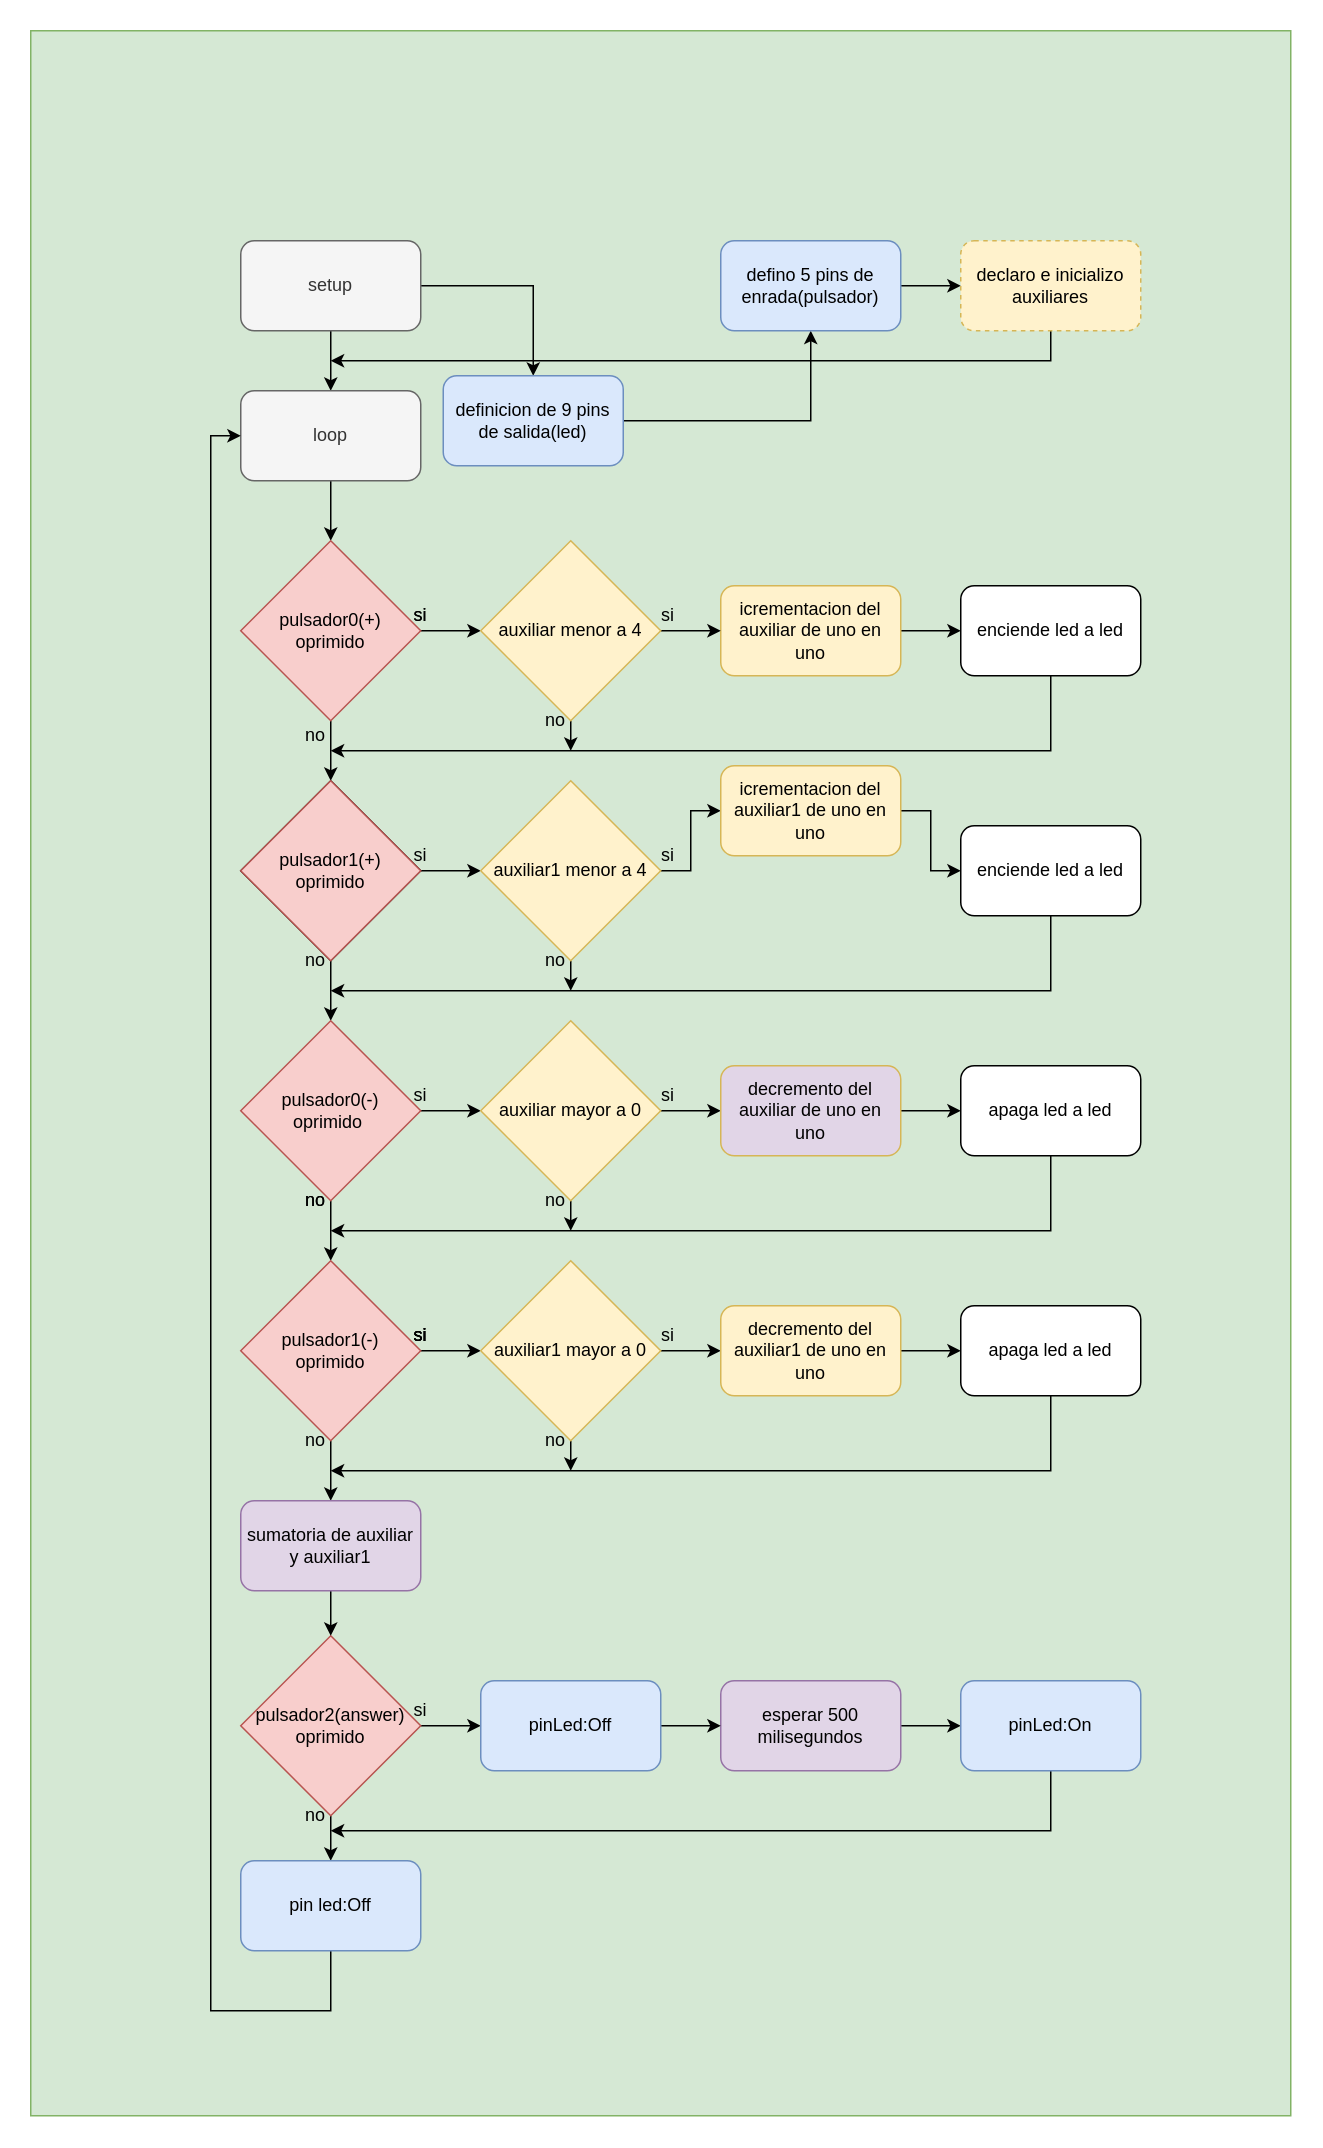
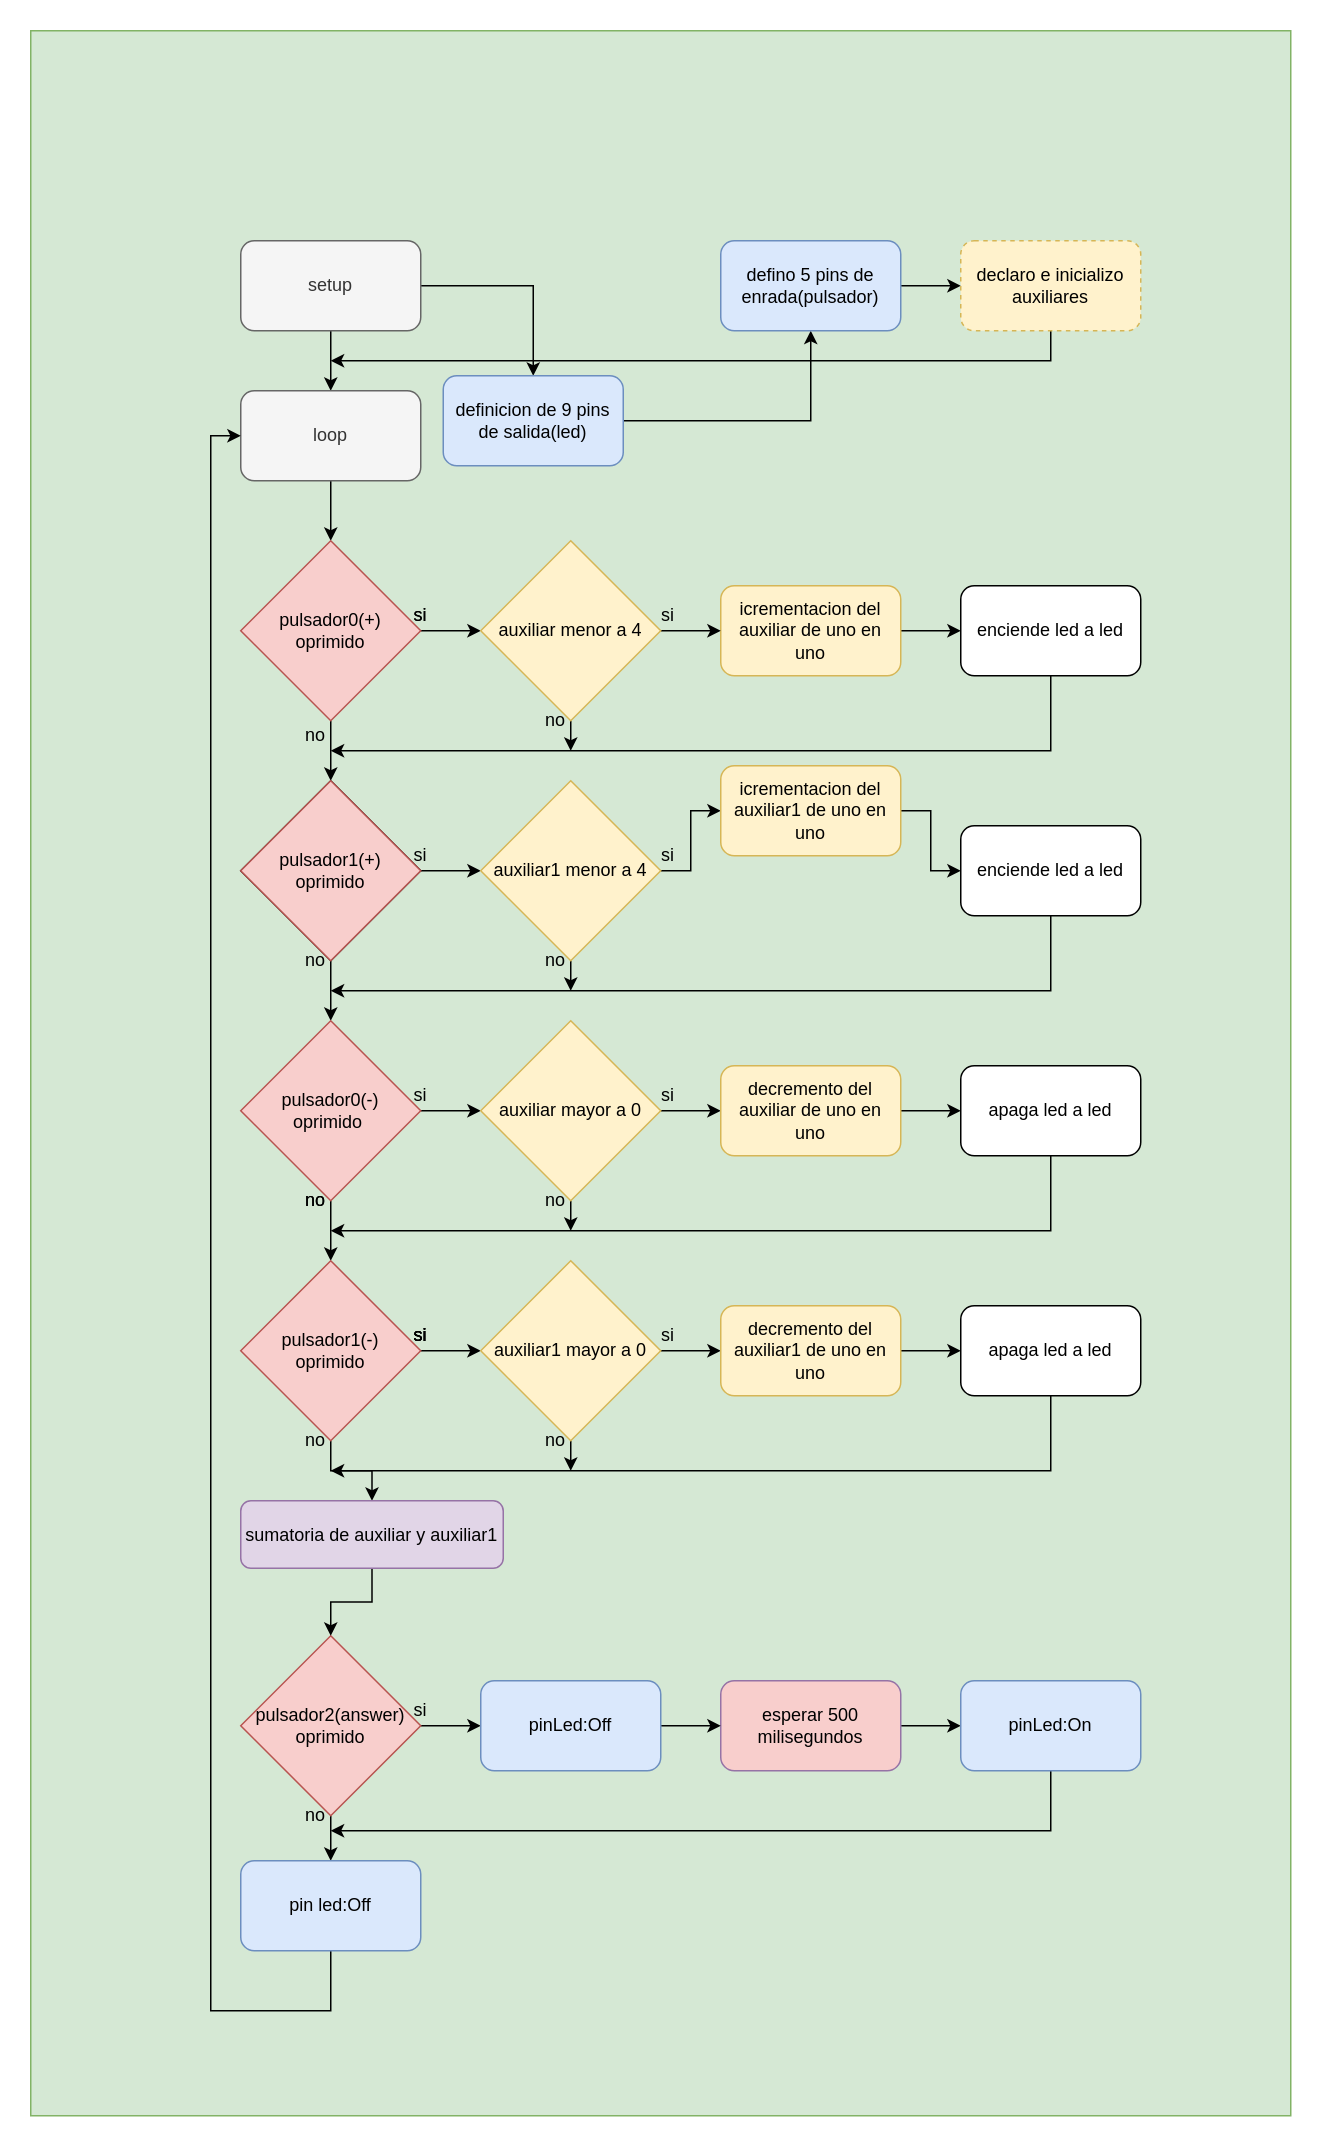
node "decremento del auxiliar de uno en uno": fillcolor #e1d5e7 -> #fff2cc
node "sumatoria de auxiliar y auxiliar1": size 180x90 -> 263x68
node "esperar 500 milisegundos": fillcolor #e1d5e7 -> #f8cecc
